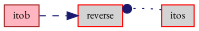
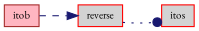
edge "itos" -> "reverse": reversed
